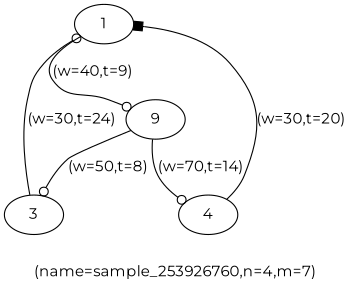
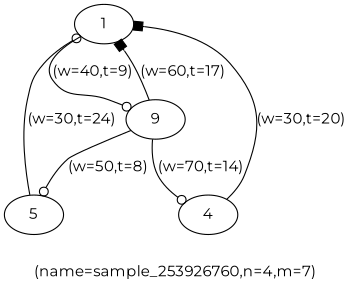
edge "9" -> "1": added, label "(w=60,t=17)"
node "3": label "3" -> "5"
